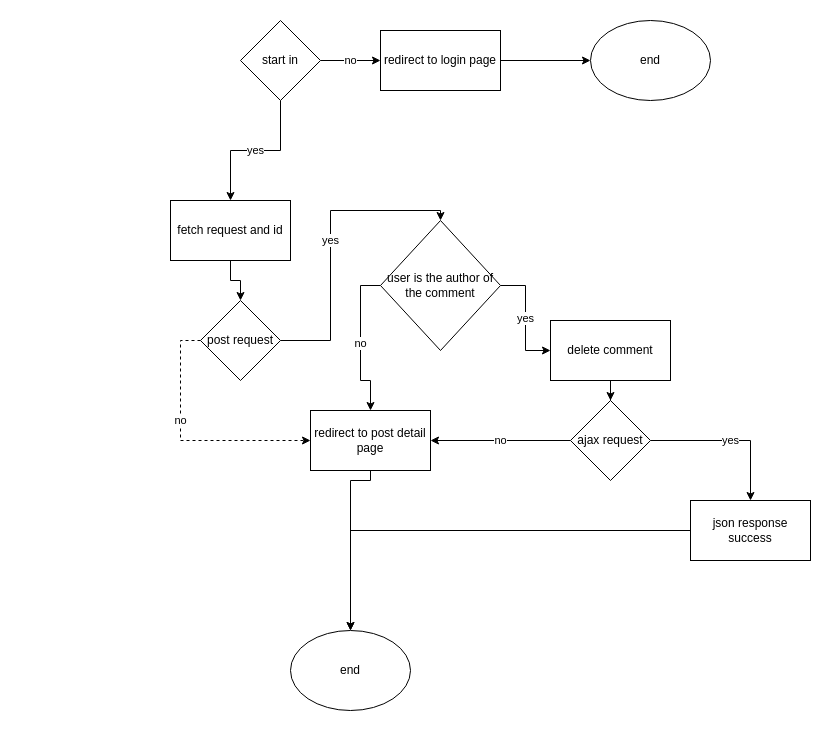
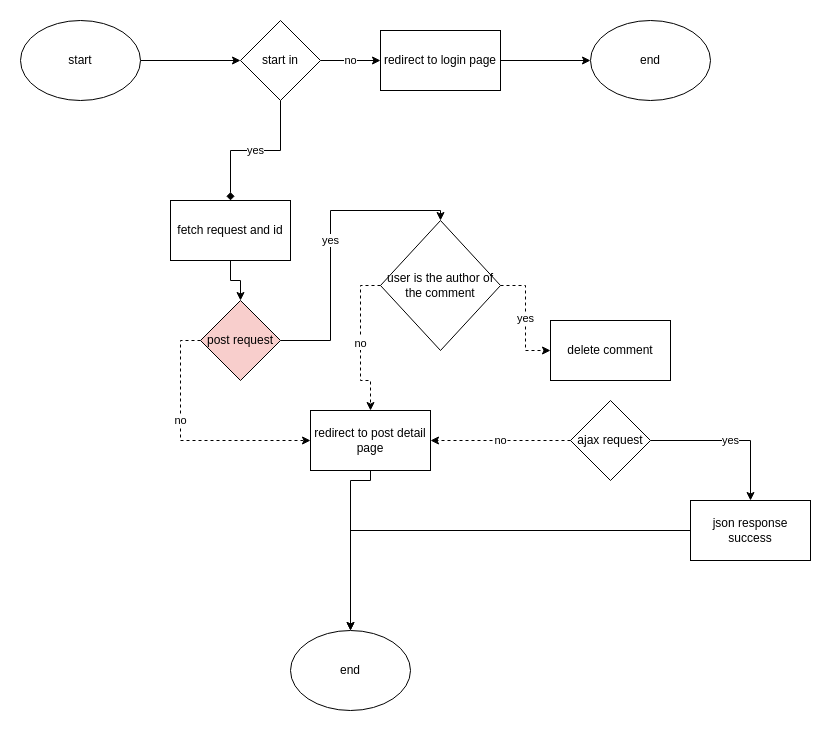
node "start": added
edge "start" -> "start in": added
edge "start in" -> "fetch request and id": arrowhead classic -> diamond
edge "user is the author of the comment" -> "delete comment": style solid -> dashed
edge "user is the author of the comment" -> "redirect to post detail page": style solid -> dashed
node "post request": fillcolor #ffffff -> #f8cecc
edge "delete comment" -> "ajax request": removed
edge "ajax request" -> "redirect to post detail page": style solid -> dashed
